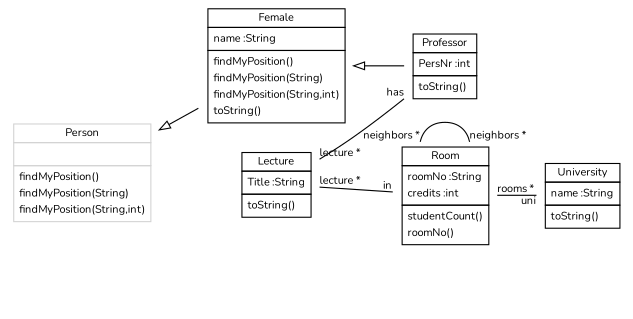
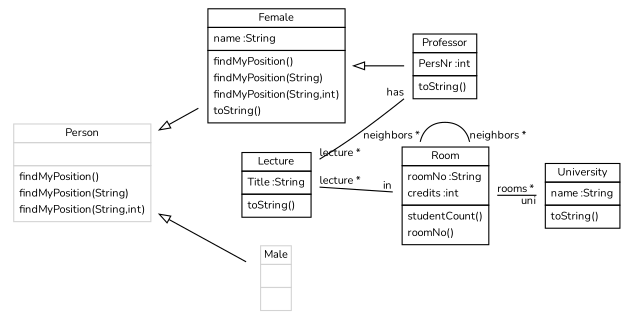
node "Male": added
